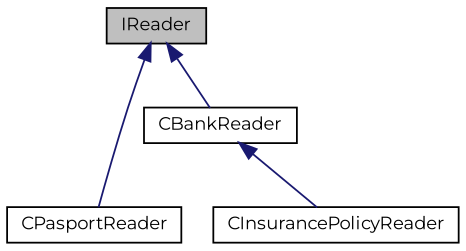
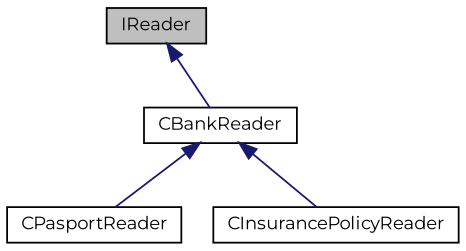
edge "CPasportReader" -> "IReader": now "CPasportReader" -> "CBankReader"
